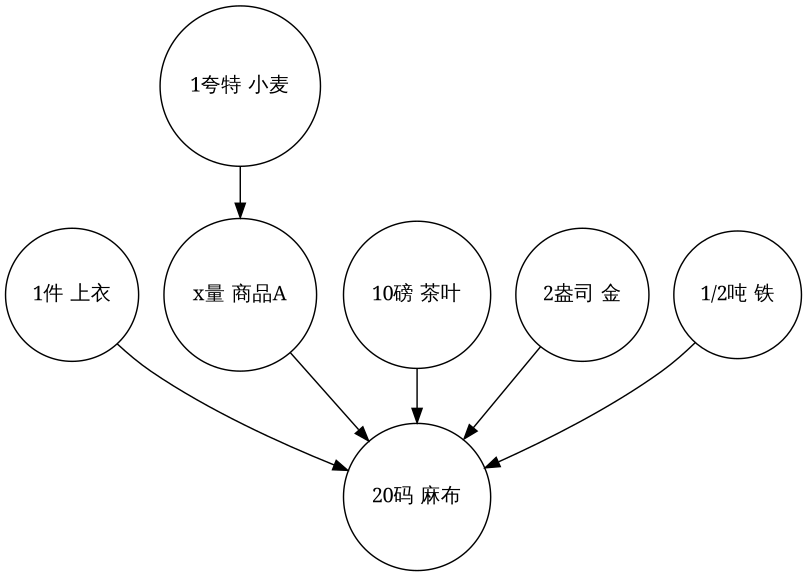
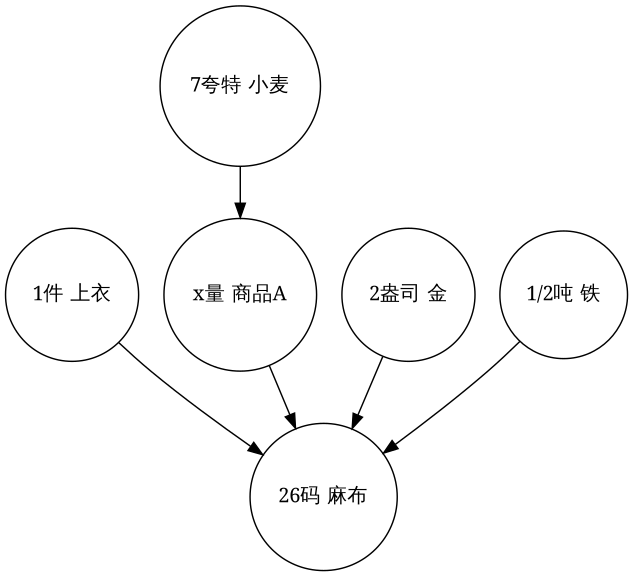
node "1夸特 小麦": label "1夸特 小麦" -> "7夸特 小麦"
node "10磅 茶叶": removed
node "20码 麻布": label "20码 麻布" -> "26码 麻布"
